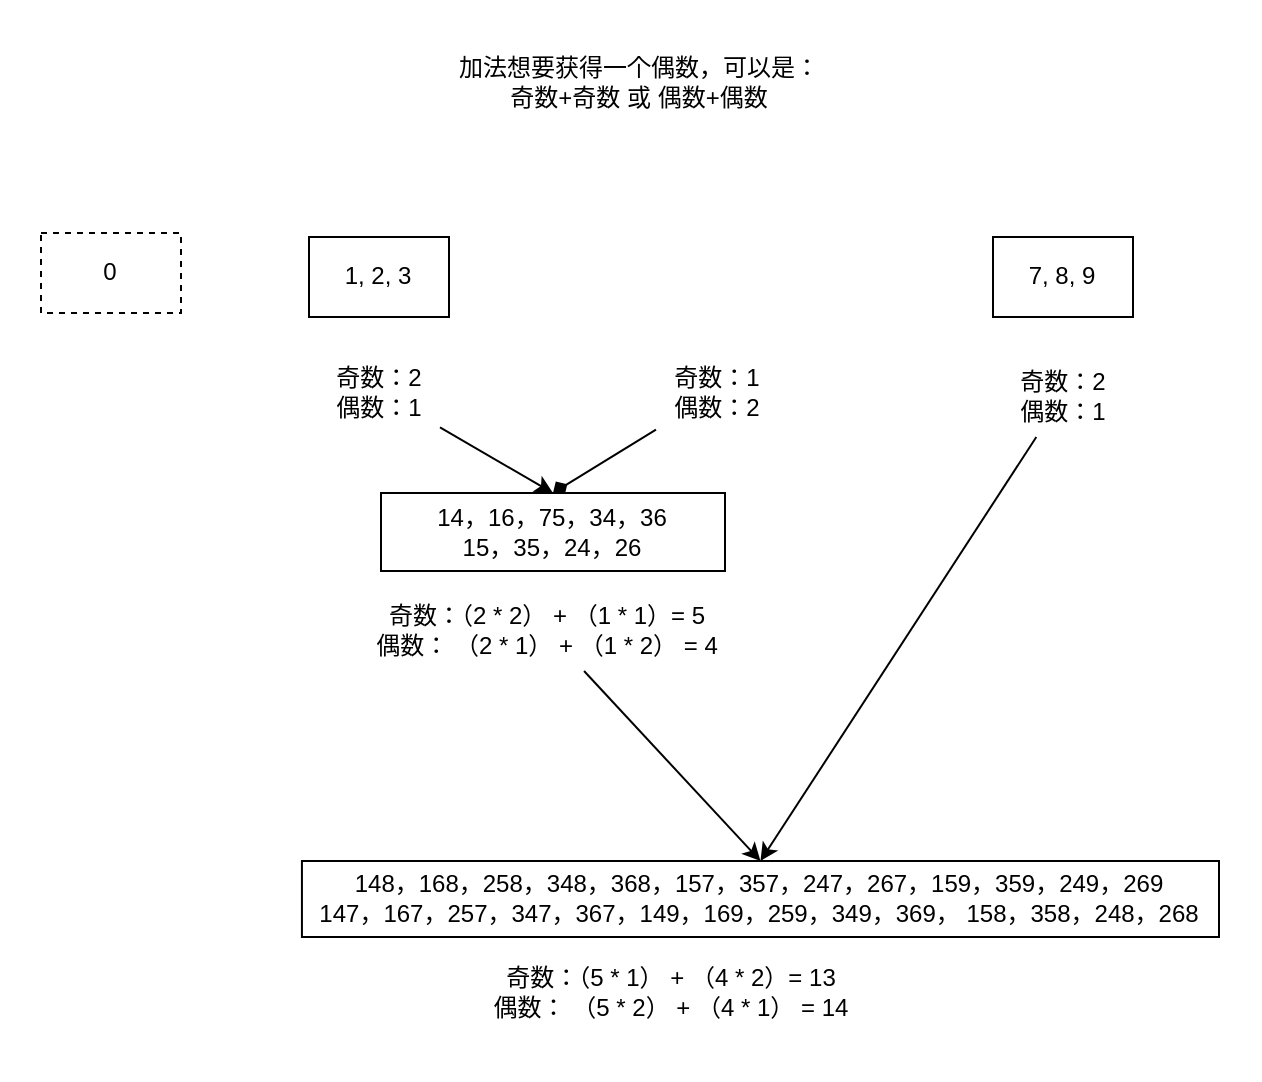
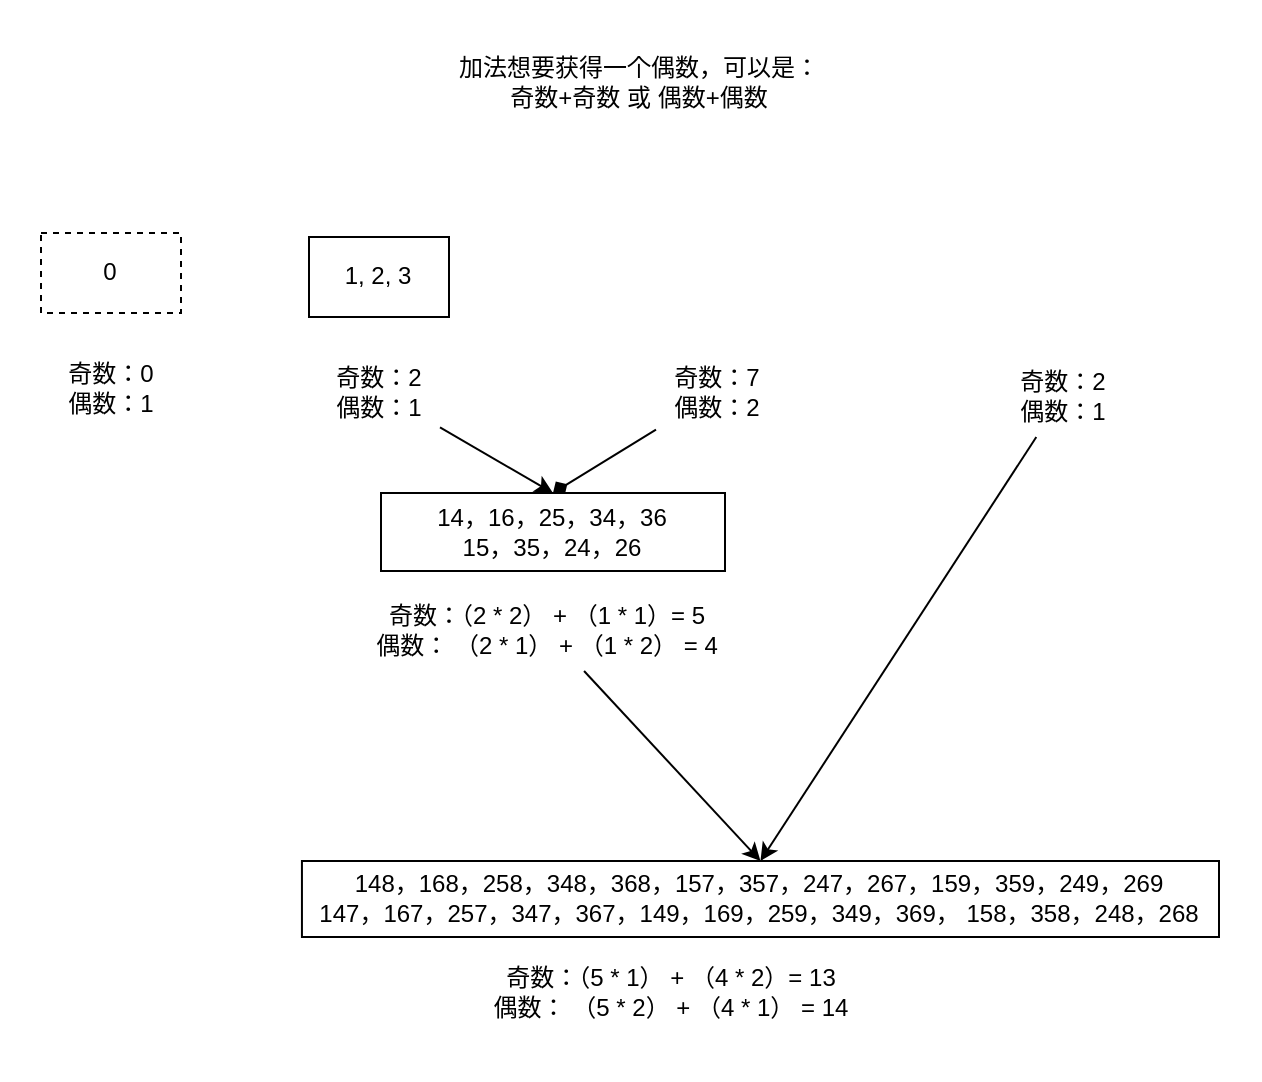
node "7, 8, 9": removed
node "奇数：0 偶数：1": added
node "奇数：1 偶数：2": label "奇数：1 偶数：2" -> "奇数：7 偶数：2"
node "14，16，75，34，36 15，35，24，26": label "14，16，75，34，36 15，35，24，26" -> "14，16，25，34，36 15，35，24，26"
